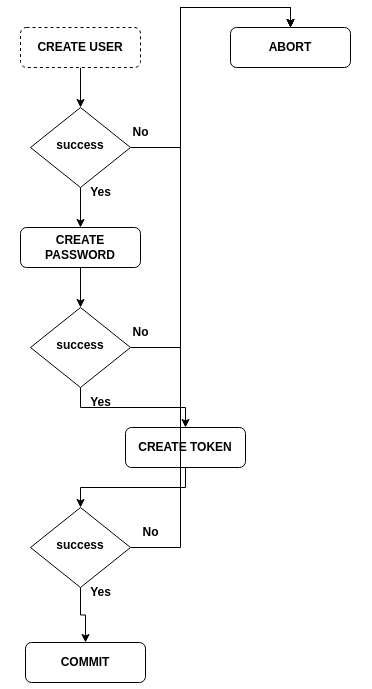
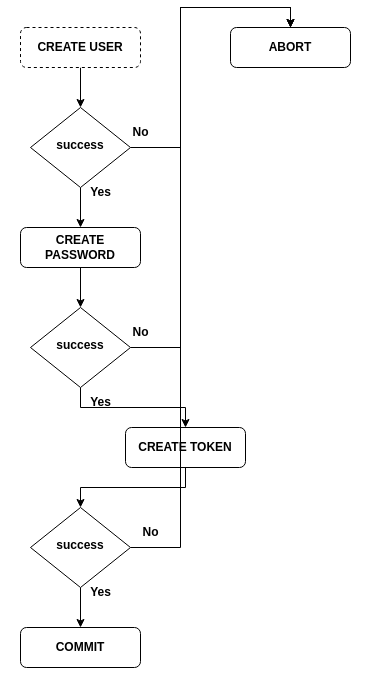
node "COMMIT": moved (86, 663) -> (81, 648)
